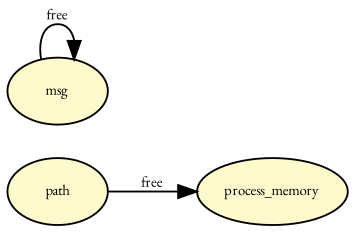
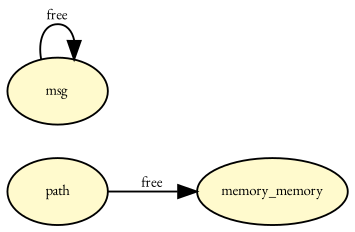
node "process_memory": label "process_memory" -> "memory_memory"
